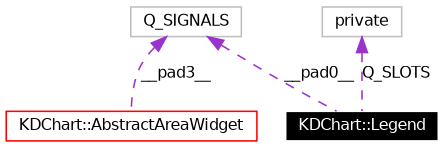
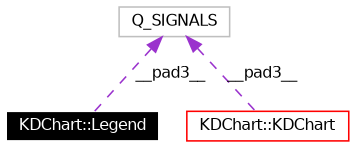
node "private": removed
edge "KDChart::Legend" -> "Q_SIGNALS": label "__pad0__" -> "__pad3__"
node "KDChart::AbstractAreaWidget": label "KDChart::AbstractAreaWidget" -> "KDChart::KDChart"
